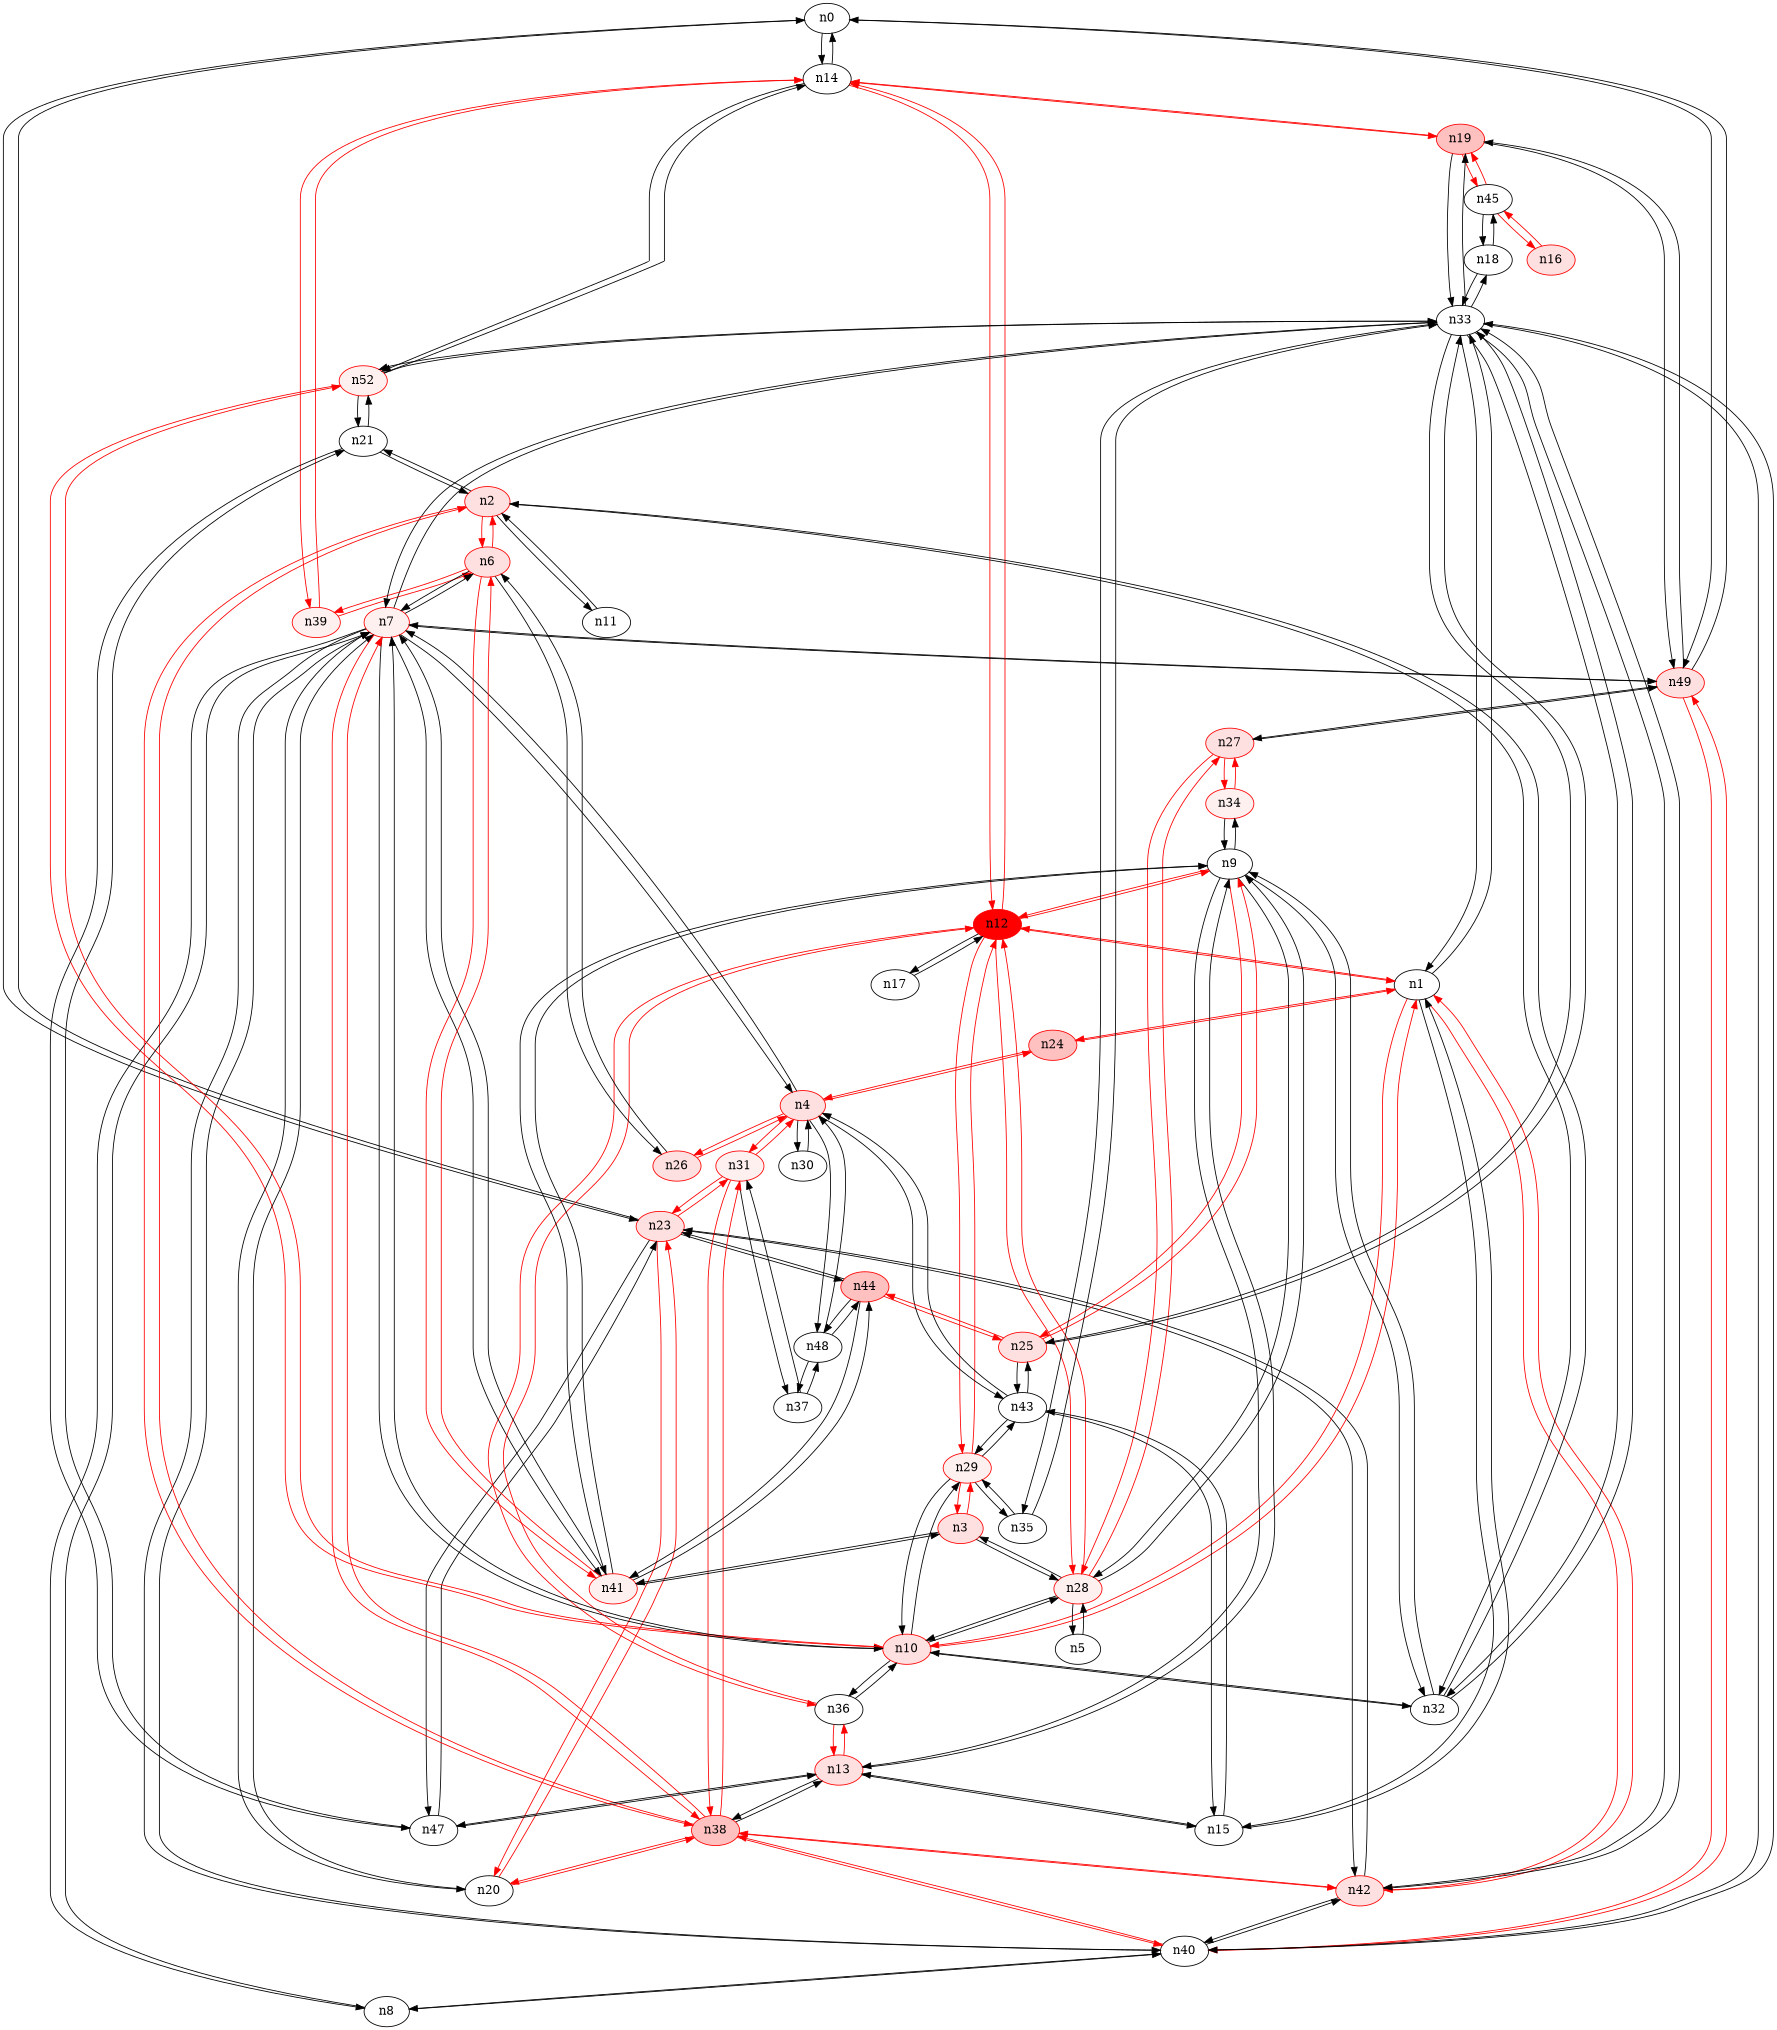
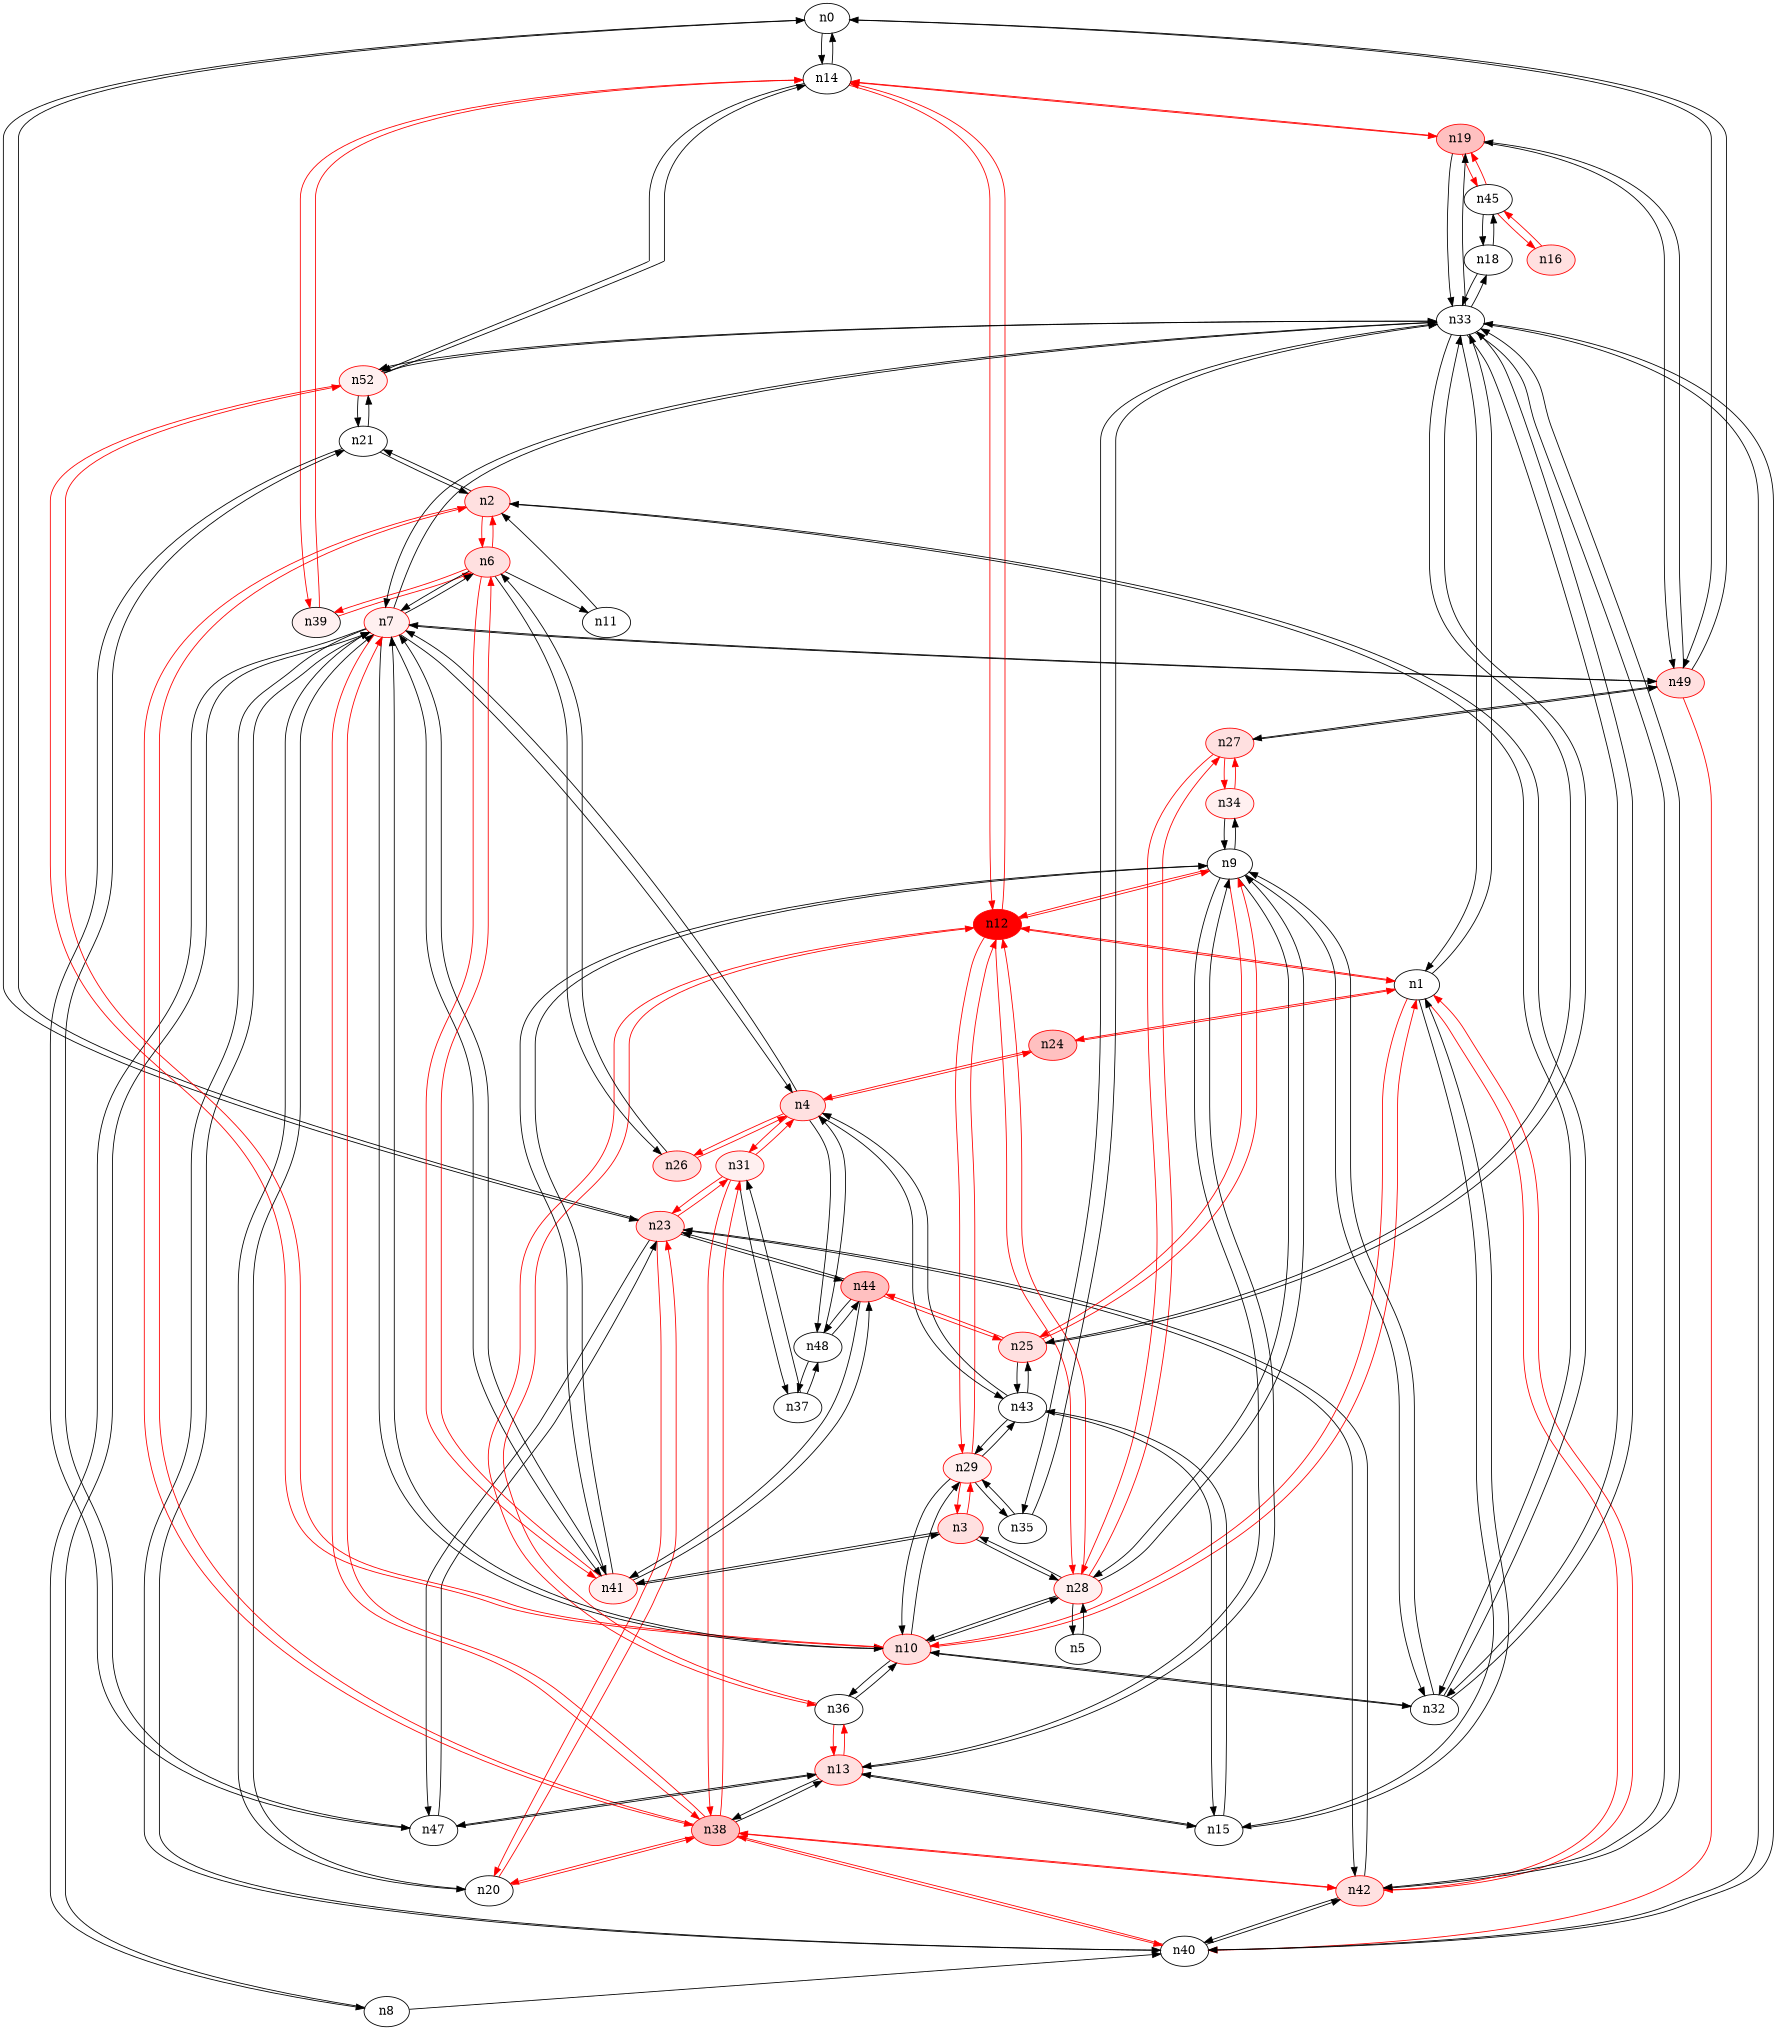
edge "n2" -> "n11": now "n6" -> "n11"
node "n39": color #ff0000 -> black
node "n17": removed
node "n30": removed
edge "n40" -> "n49": removed
edge "n40" -> "n8": removed
